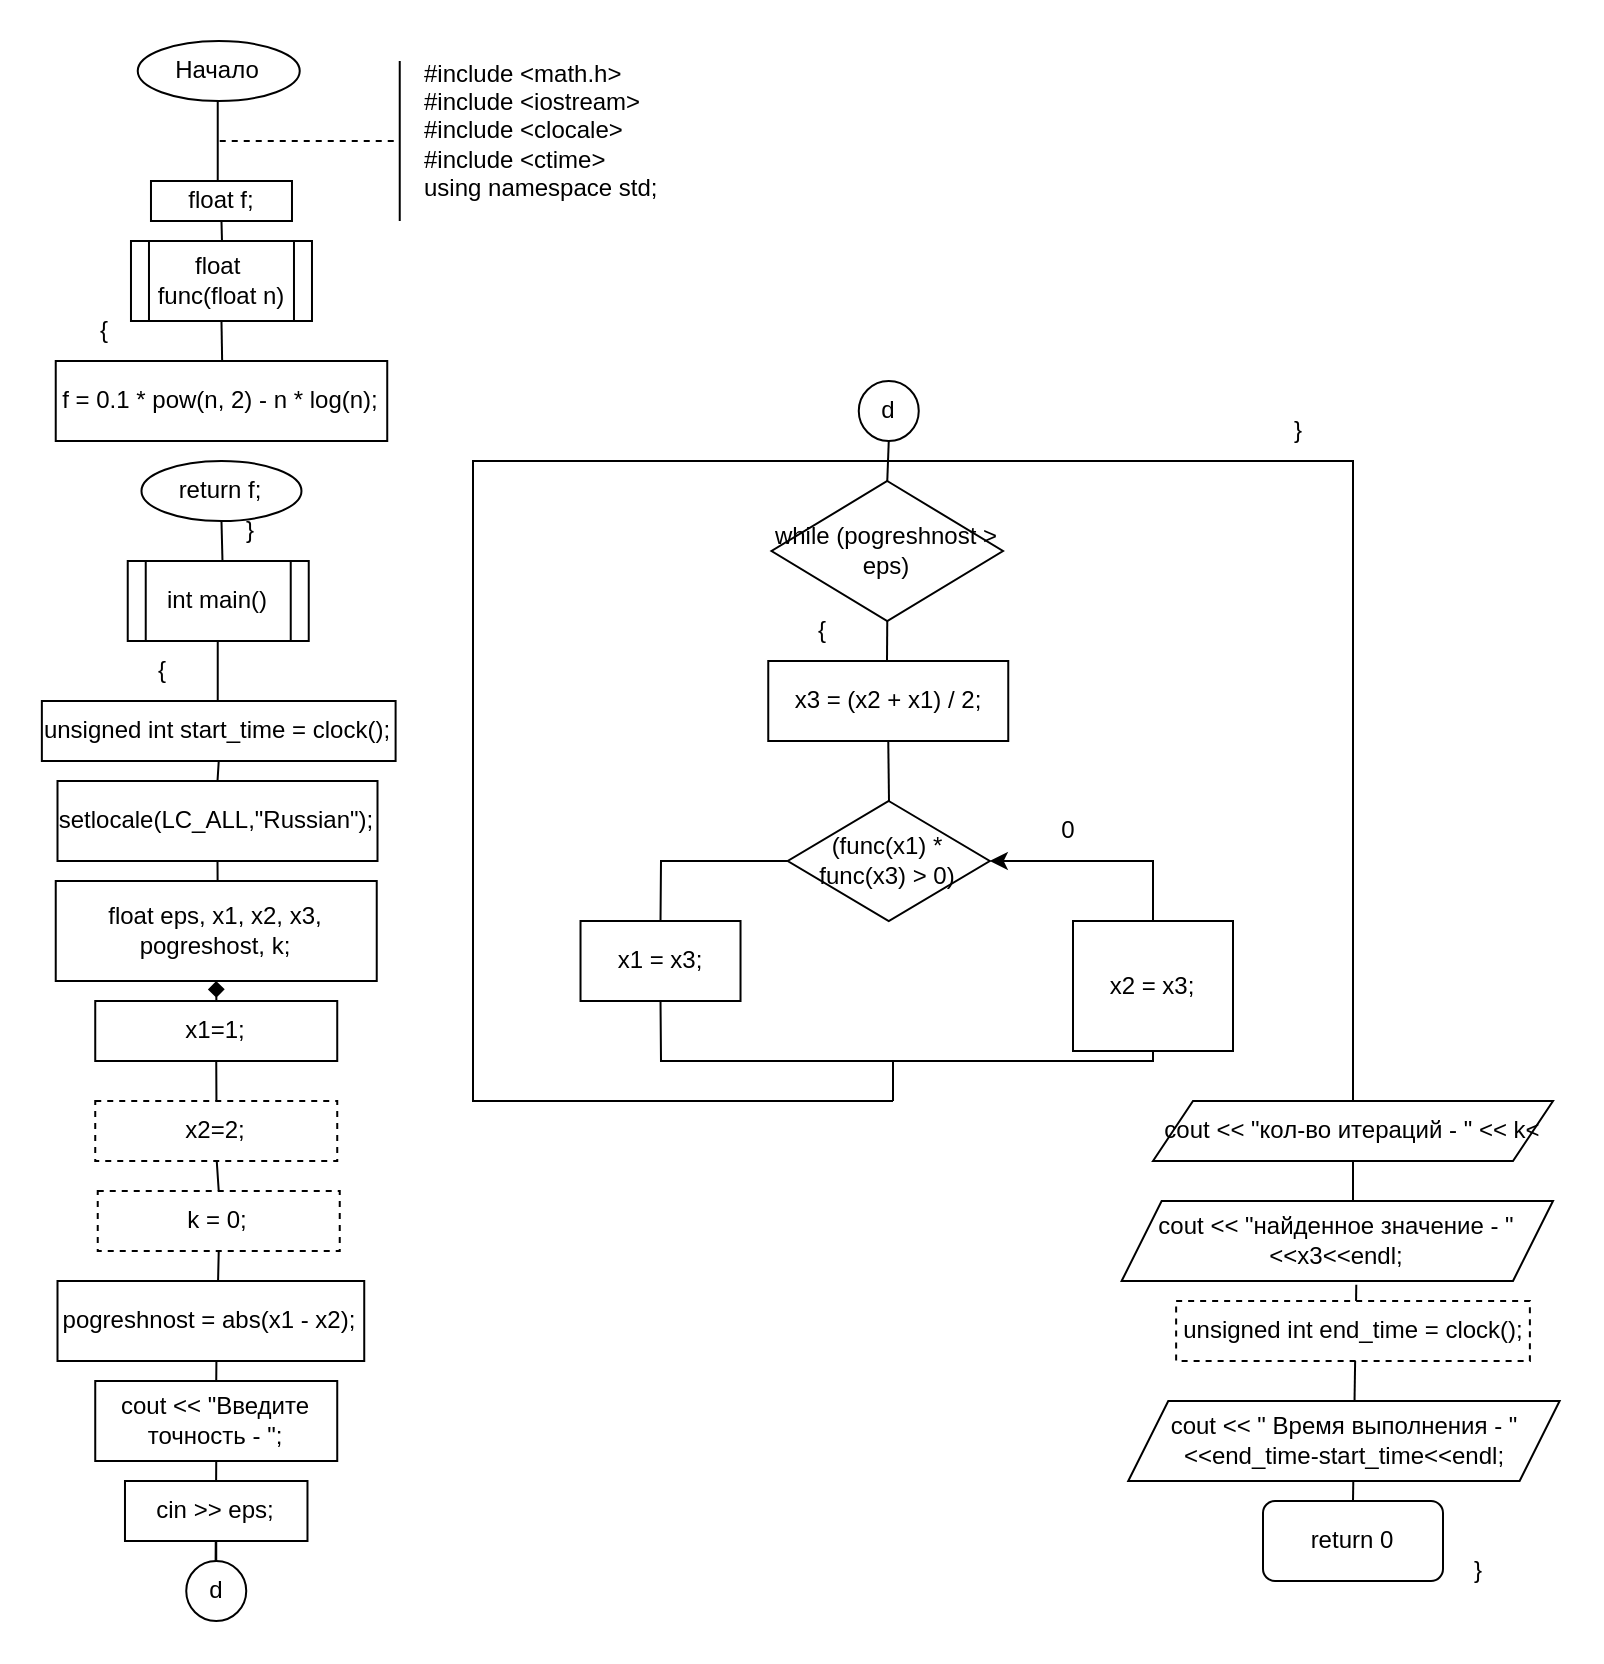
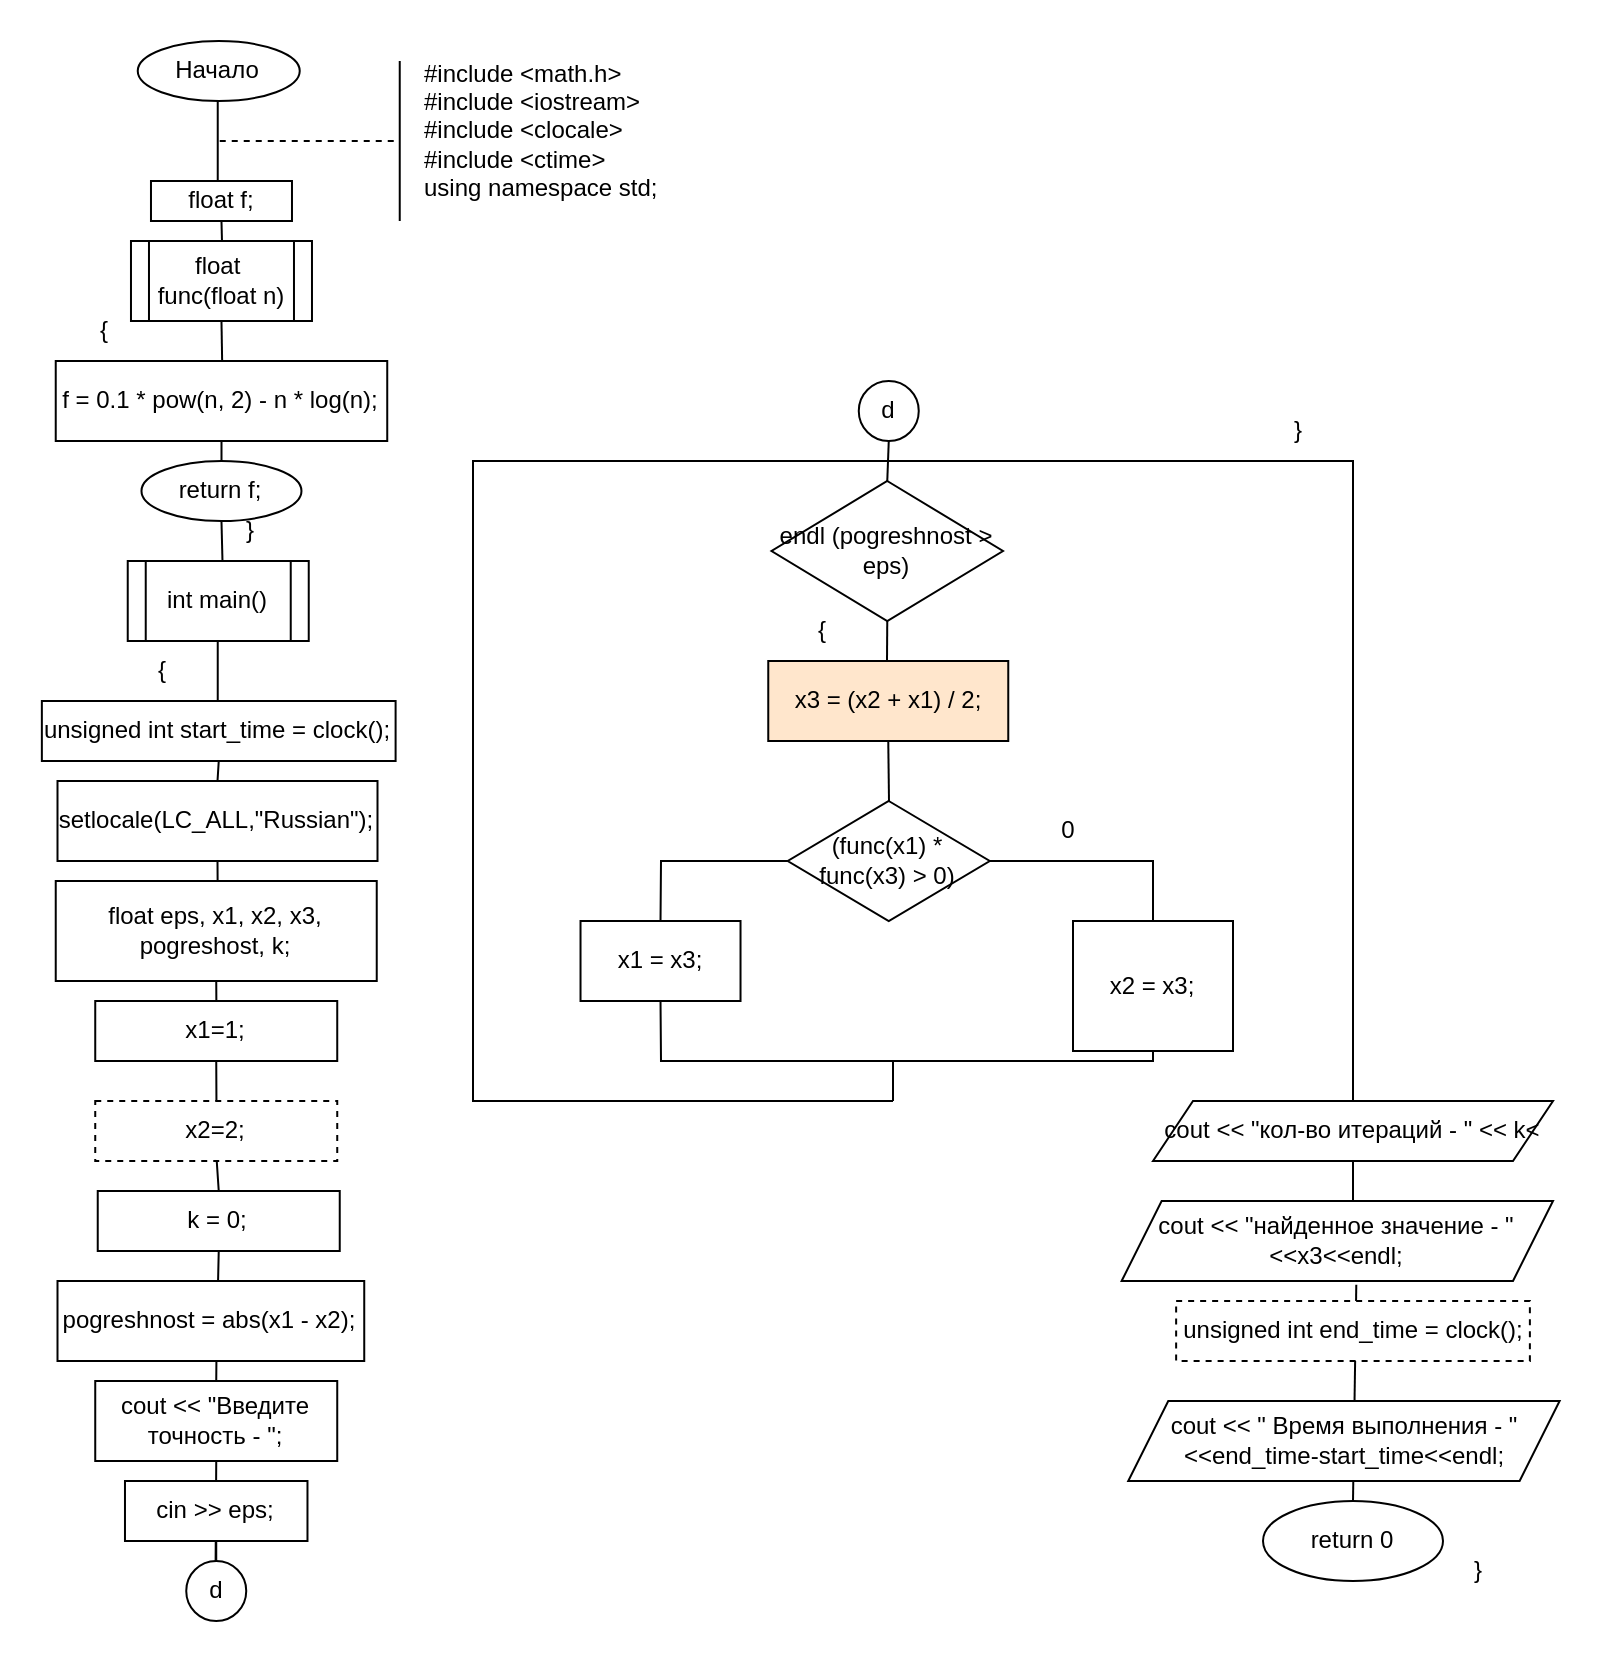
edge "f = 0.1 * pow(n, 2) - n * log(n);" -- "return f;": added
node "while (pogreshnost > eps)": label "while (pogreshnost > eps)" -> "endl (pogreshnost > eps)"
node "x3 = (x2 + x1) / 2;": fillcolor #ffffff -> #ffe6cc
edge "x2 = x3;" -> "(func(x1) * func(x3) > 0)": arrowhead classic -> none
edge "x1=1;" -> "float eps, x1, x2, x3, pogreshost, k;": arrowhead diamond -> none
node "k = 0;": style dashed -> solid
node "return 0": shape rounded rectangle -> ellipse
